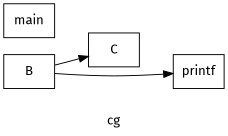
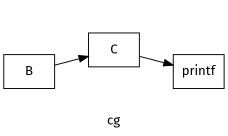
node "main": removed
edge "B" -> "printf": now "C" -> "printf"
